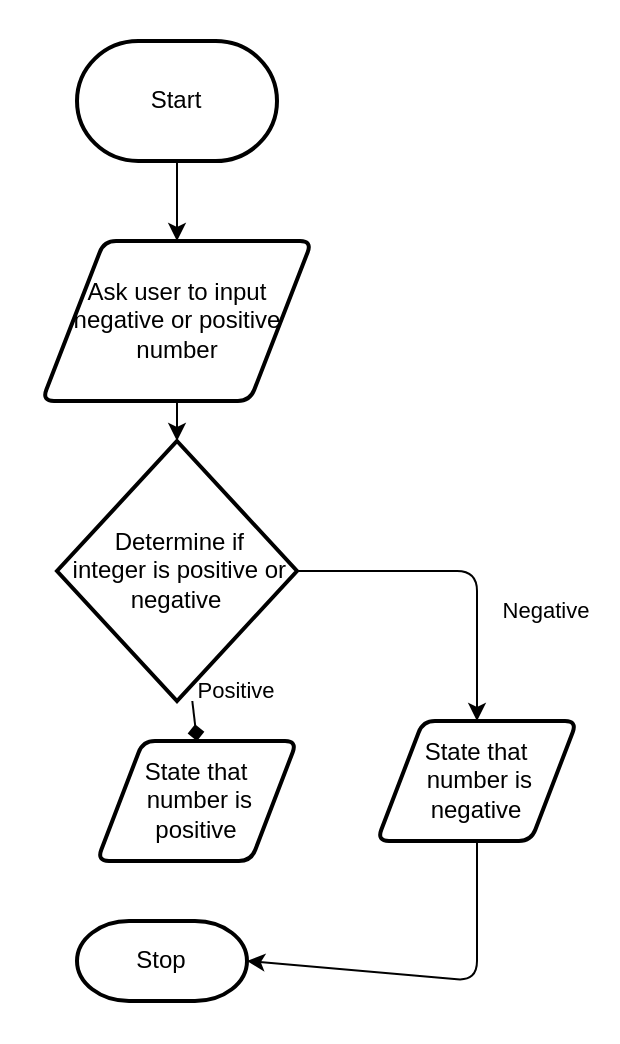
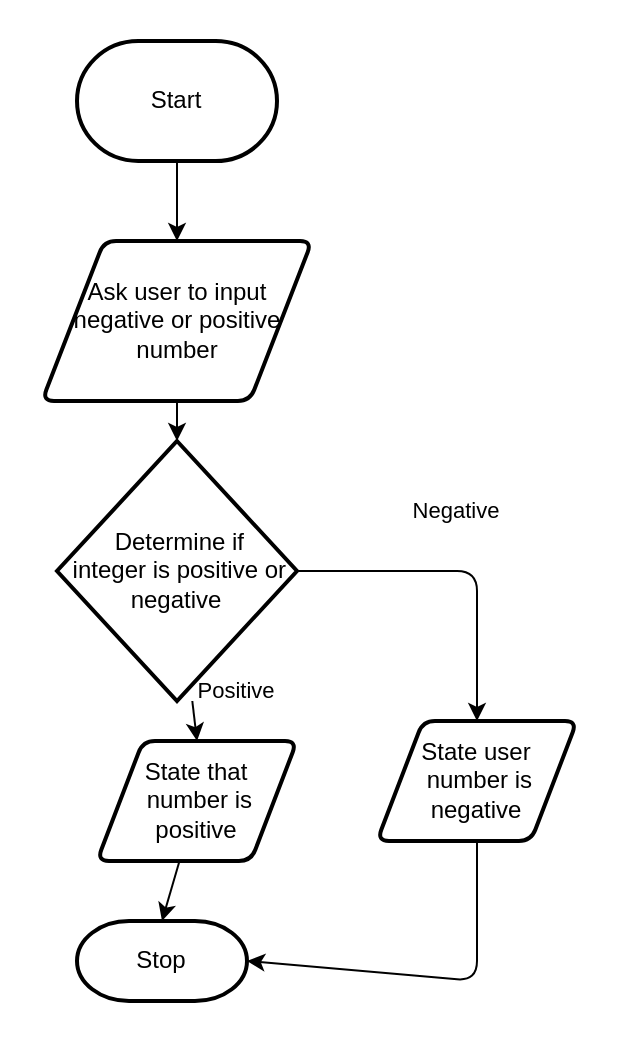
node "Negative": moved (547, 611) -> (457, 511)
edge "Determine if integer is positive or negative" -> "State that number is positive": arrowhead diamond -> classic
node "State that number is negative": label "State that number is negative" -> "State user number is negative"
edge "State that number is positive" -> "Stop": added
